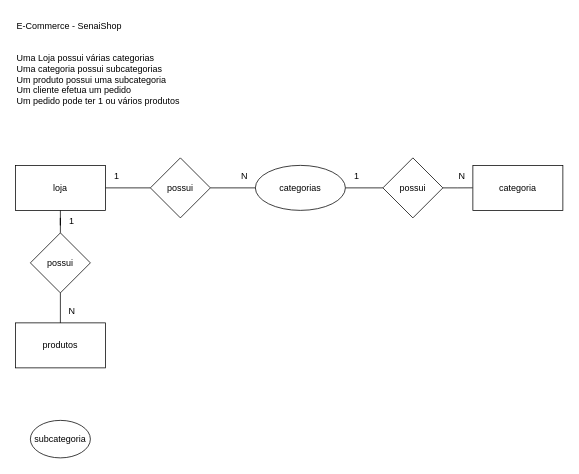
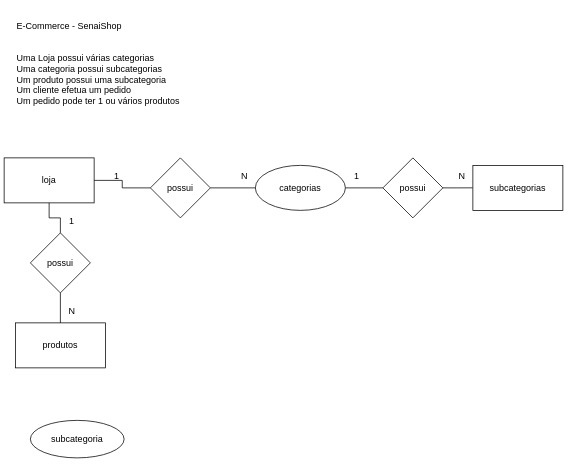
node "loja": moved (60, 188) -> (49, 180)
node "categoria": label "categoria" -> "subcategorias"
node "subcategoria": size 60x38 -> 94x38
